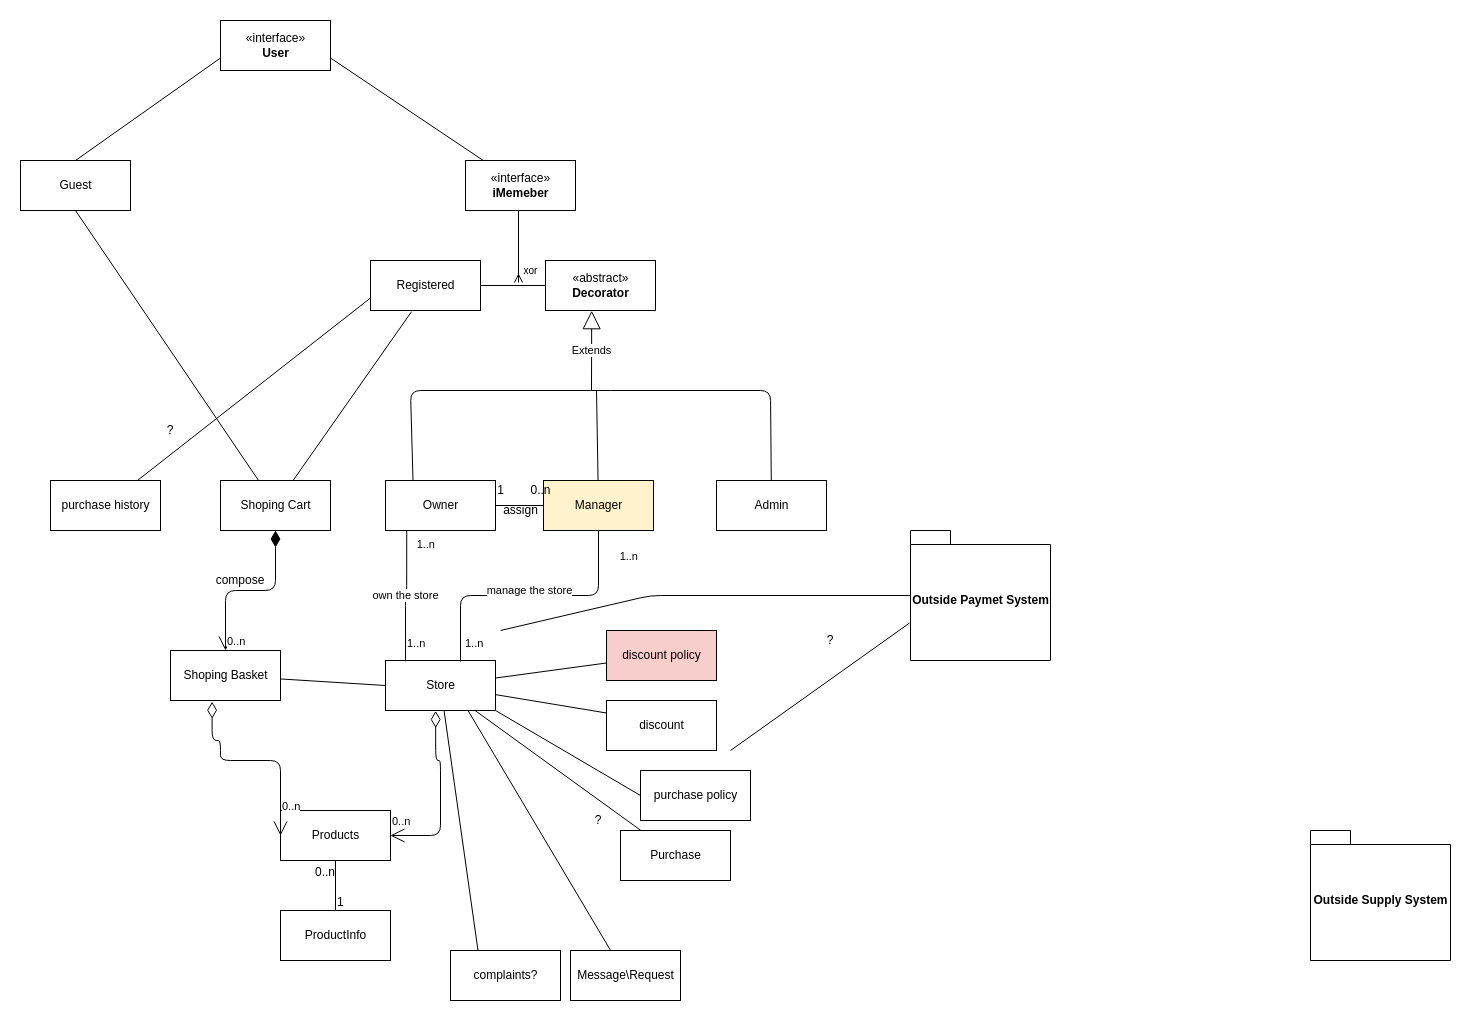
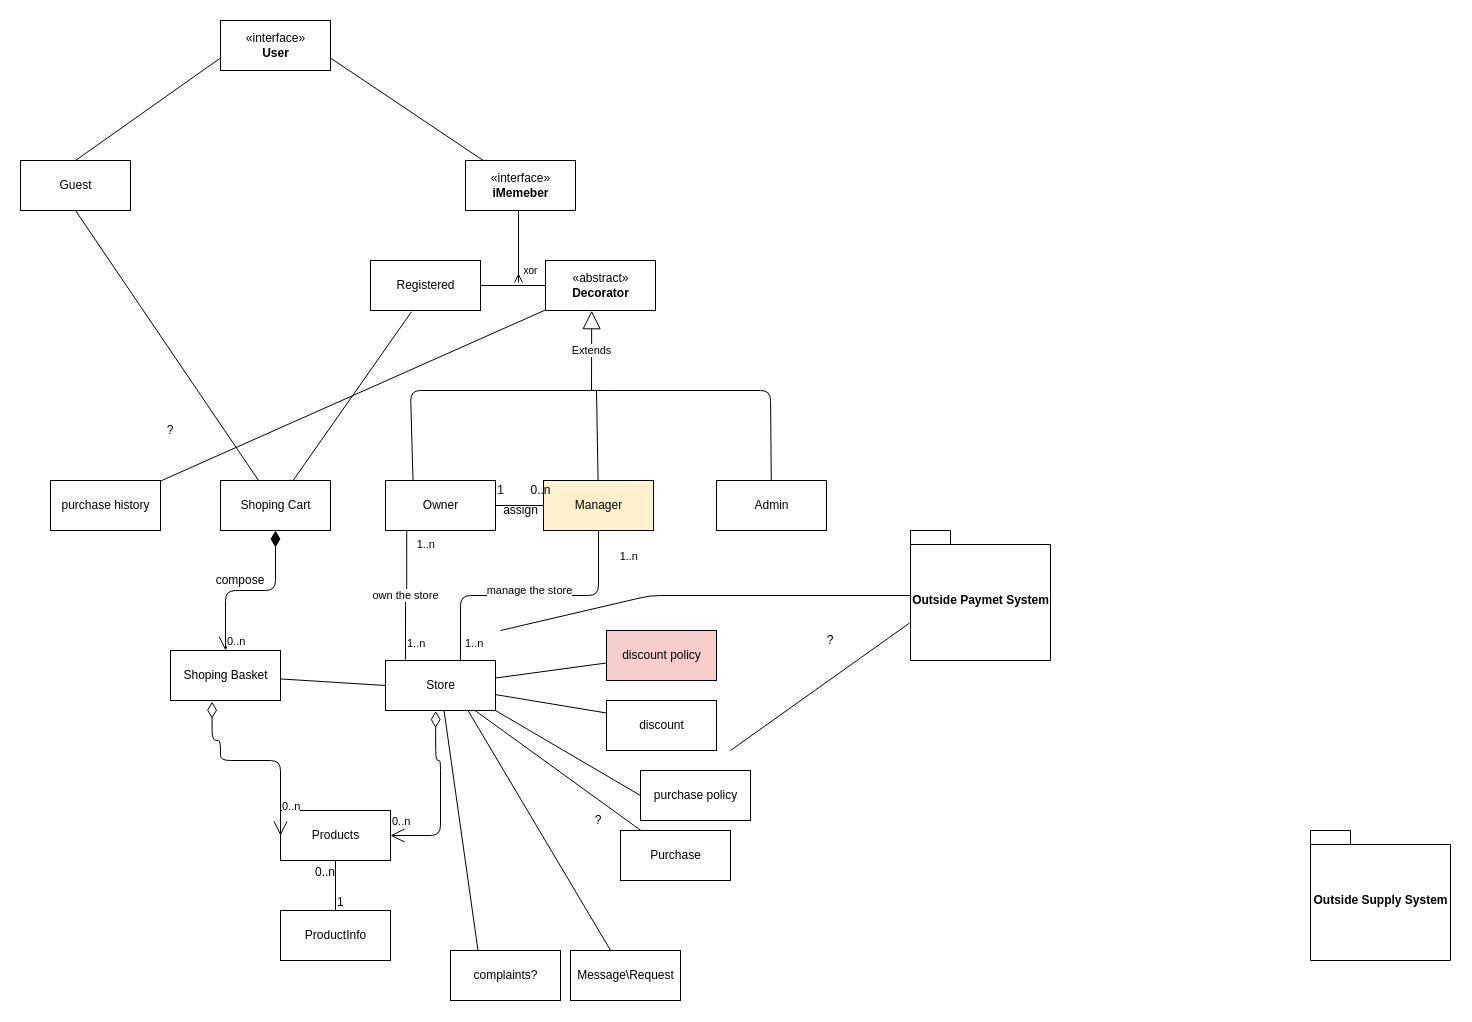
edge "Registered" -- "purchase history": now "«abstract» Decorator" -- "purchase history"
